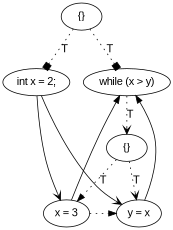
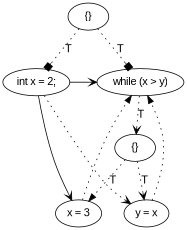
edge "int x = 2;" -> "while (x > y)": added
edge "y = x" -> "while (x > y)": style solid -> dotted
edge "x = 3" -> "while (x > y)": style solid -> dotted
edge "int x = 2;" -> "y = x": style solid -> dotted
edge "x = 3" -> "y = x": removed
